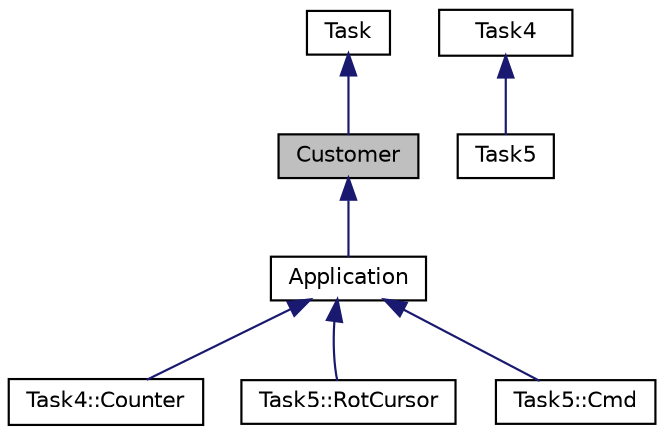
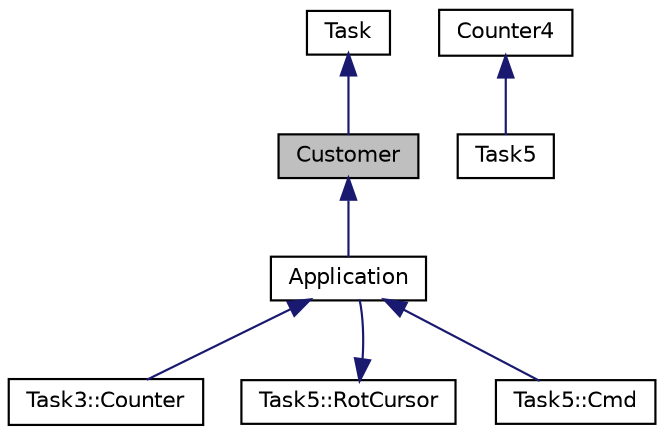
node "Task4": label "Task4" -> "Counter4"
edge "Task5::RotCursor" -> "Application": reversed
node "Task4::Counter": label "Task4::Counter" -> "Task3::Counter"
